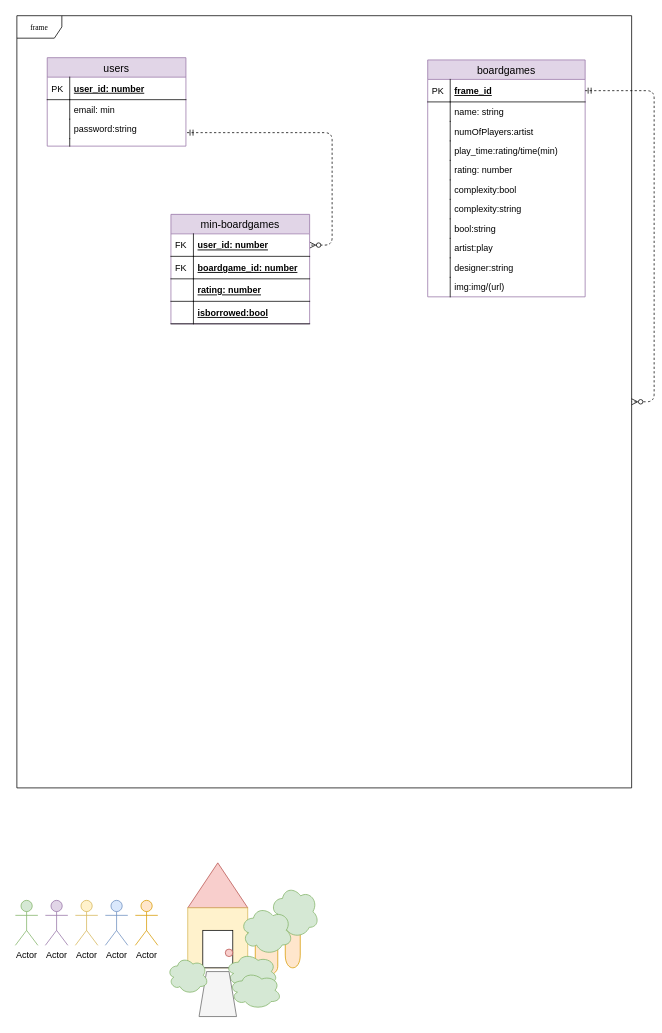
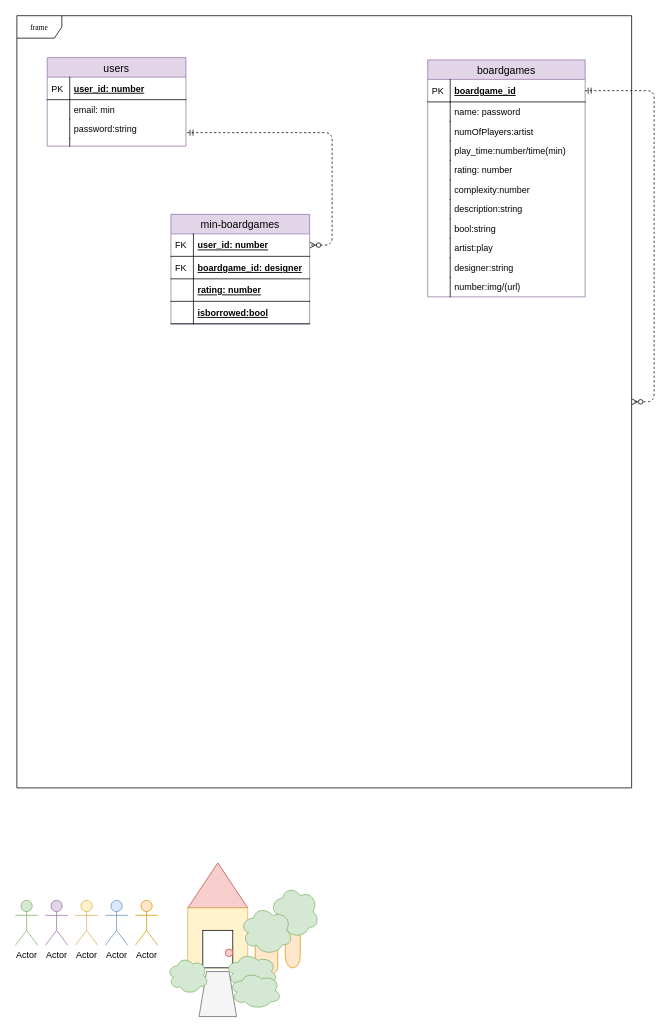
node "frame_id": label "frame_id" -> "boardgame_id"
node "name: string": label "name: string" -> "name: password"
node "play_time:rating/time(min)": label "play_time:rating/time(min)" -> "play_time:number/time(min)"
node "complexity:bool": label "complexity:bool" -> "complexity:number"
node "complexity:string": label "complexity:string" -> "description:string"
node "boardgame_id: number": label "boardgame_id: number" -> "boardgame_id: designer"
node "img:img/(url)": label "img:img/(url)" -> "number:img/(url)"
